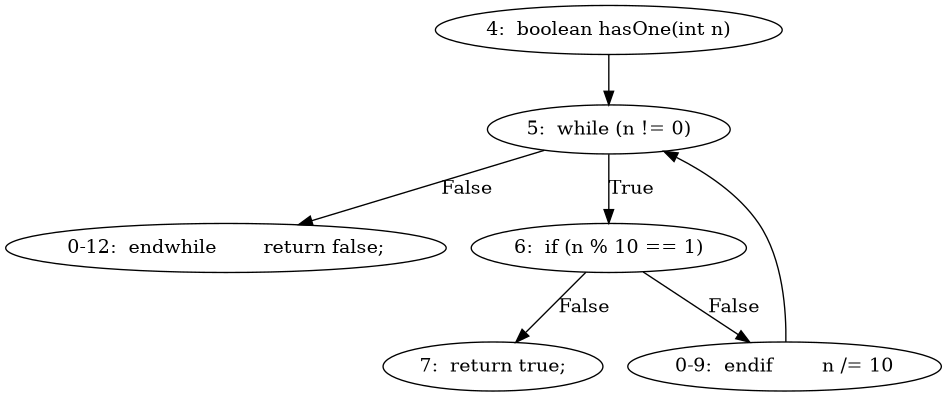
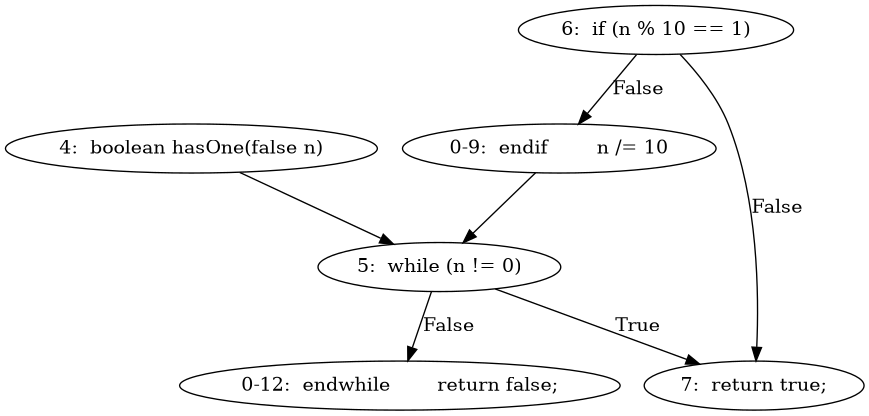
node "4:  boolean hasOne(int n)": label "4:  boolean hasOne(int n)" -> "4:  boolean hasOne(false n)"
edge "5:  while (n != 0)" -> "6:  if (n % 10 == 1)": now "5:  while (n != 0)" -> "7:  return true;"
